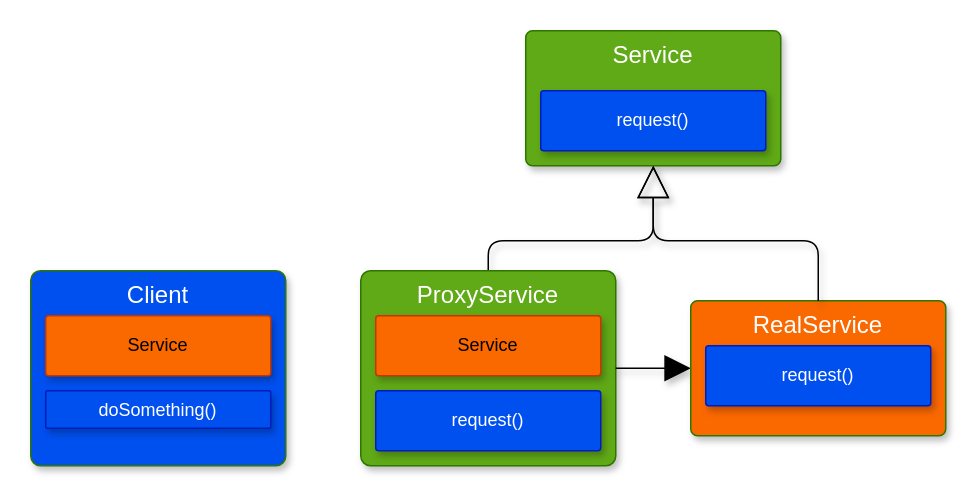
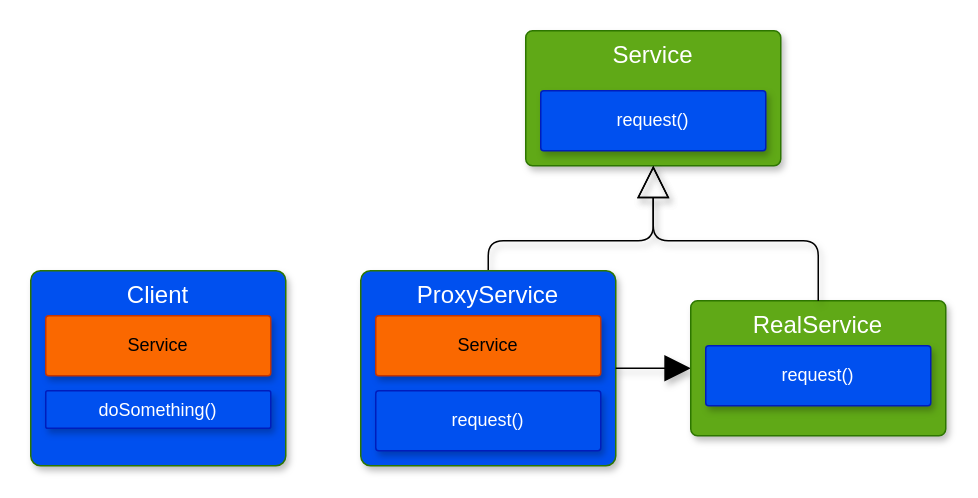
node "ProxyService": fillcolor #60a917 -> #0050ef
node "RealService": fillcolor #fa6800 -> #60a917
